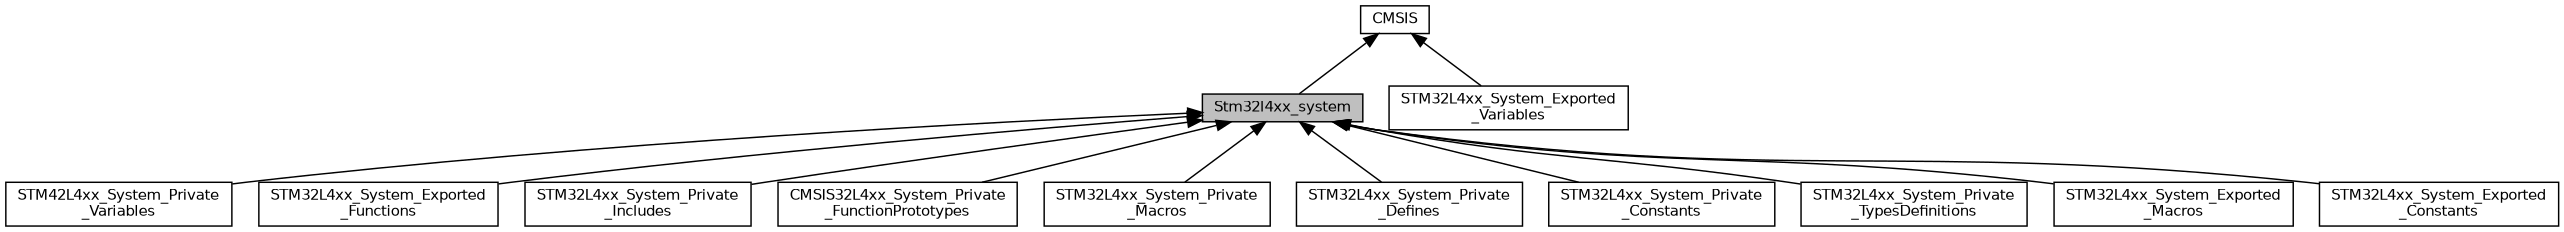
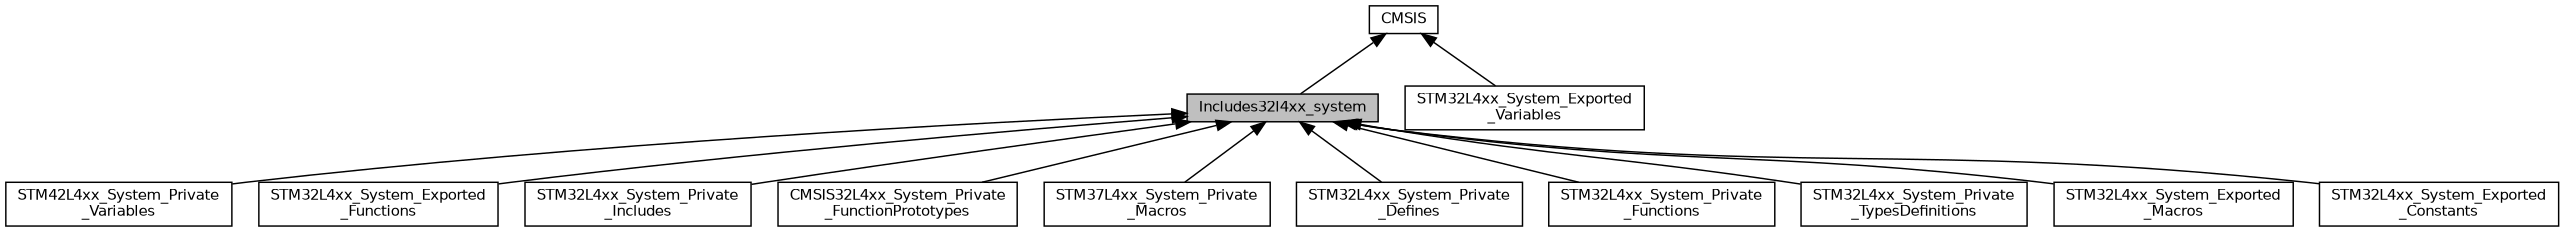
node "Stm32l4xx_system": label "Stm32l4xx_system" -> "Includes32l4xx_system"
node "STM32L4xx_System_Private _Macros": label "STM32L4xx_System_Private _Macros" -> "STM37L4xx_System_Private _Macros"
node "STM32L4xx_System_Private _Constants": label "STM32L4xx_System_Private _Constants" -> "STM32L4xx_System_Private _Functions"
